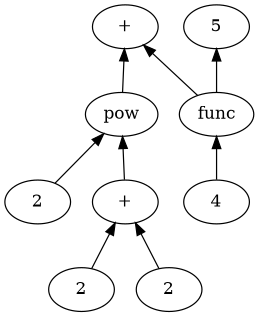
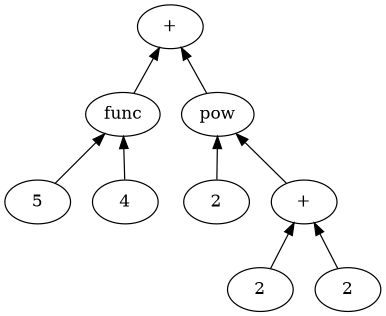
edge "func" -> "5": reversed
